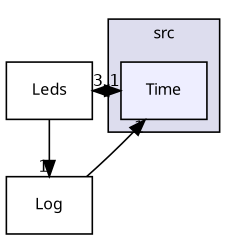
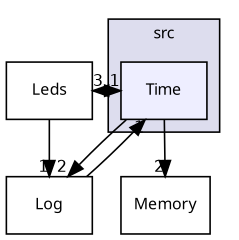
edge "Time" -> "Log": added
node "Memory": added
